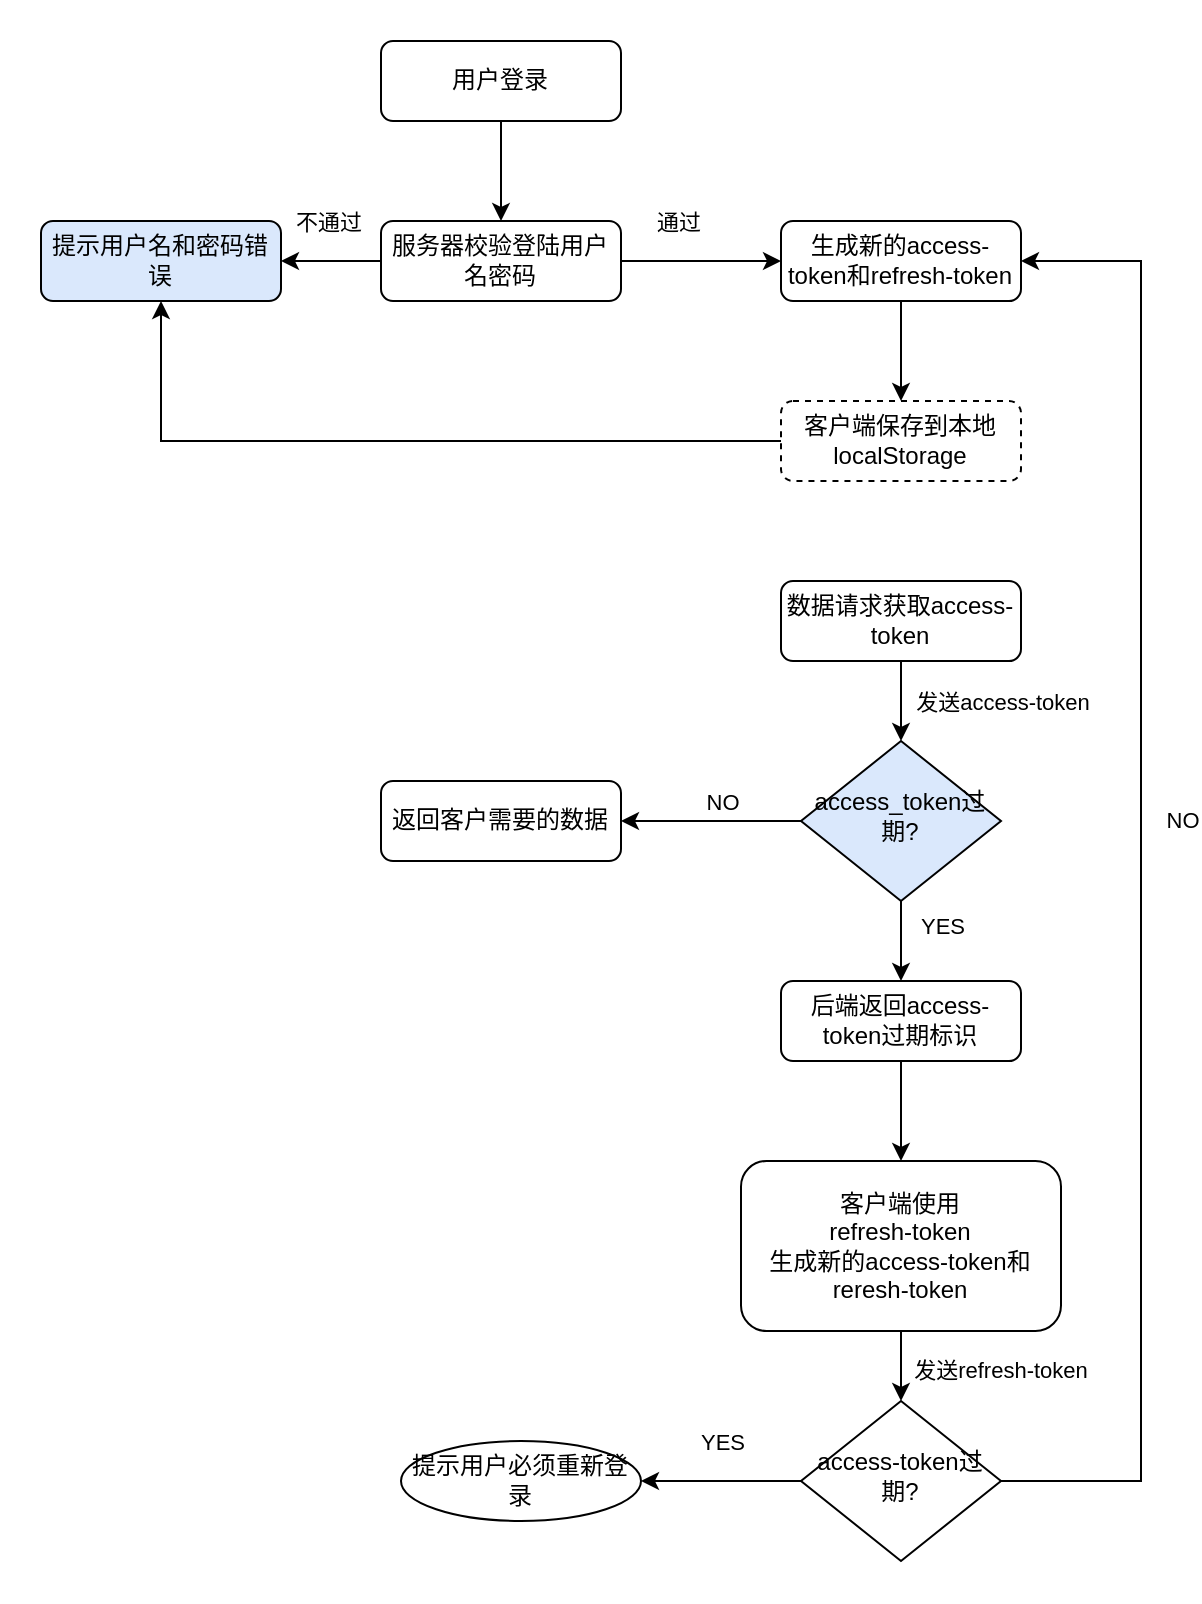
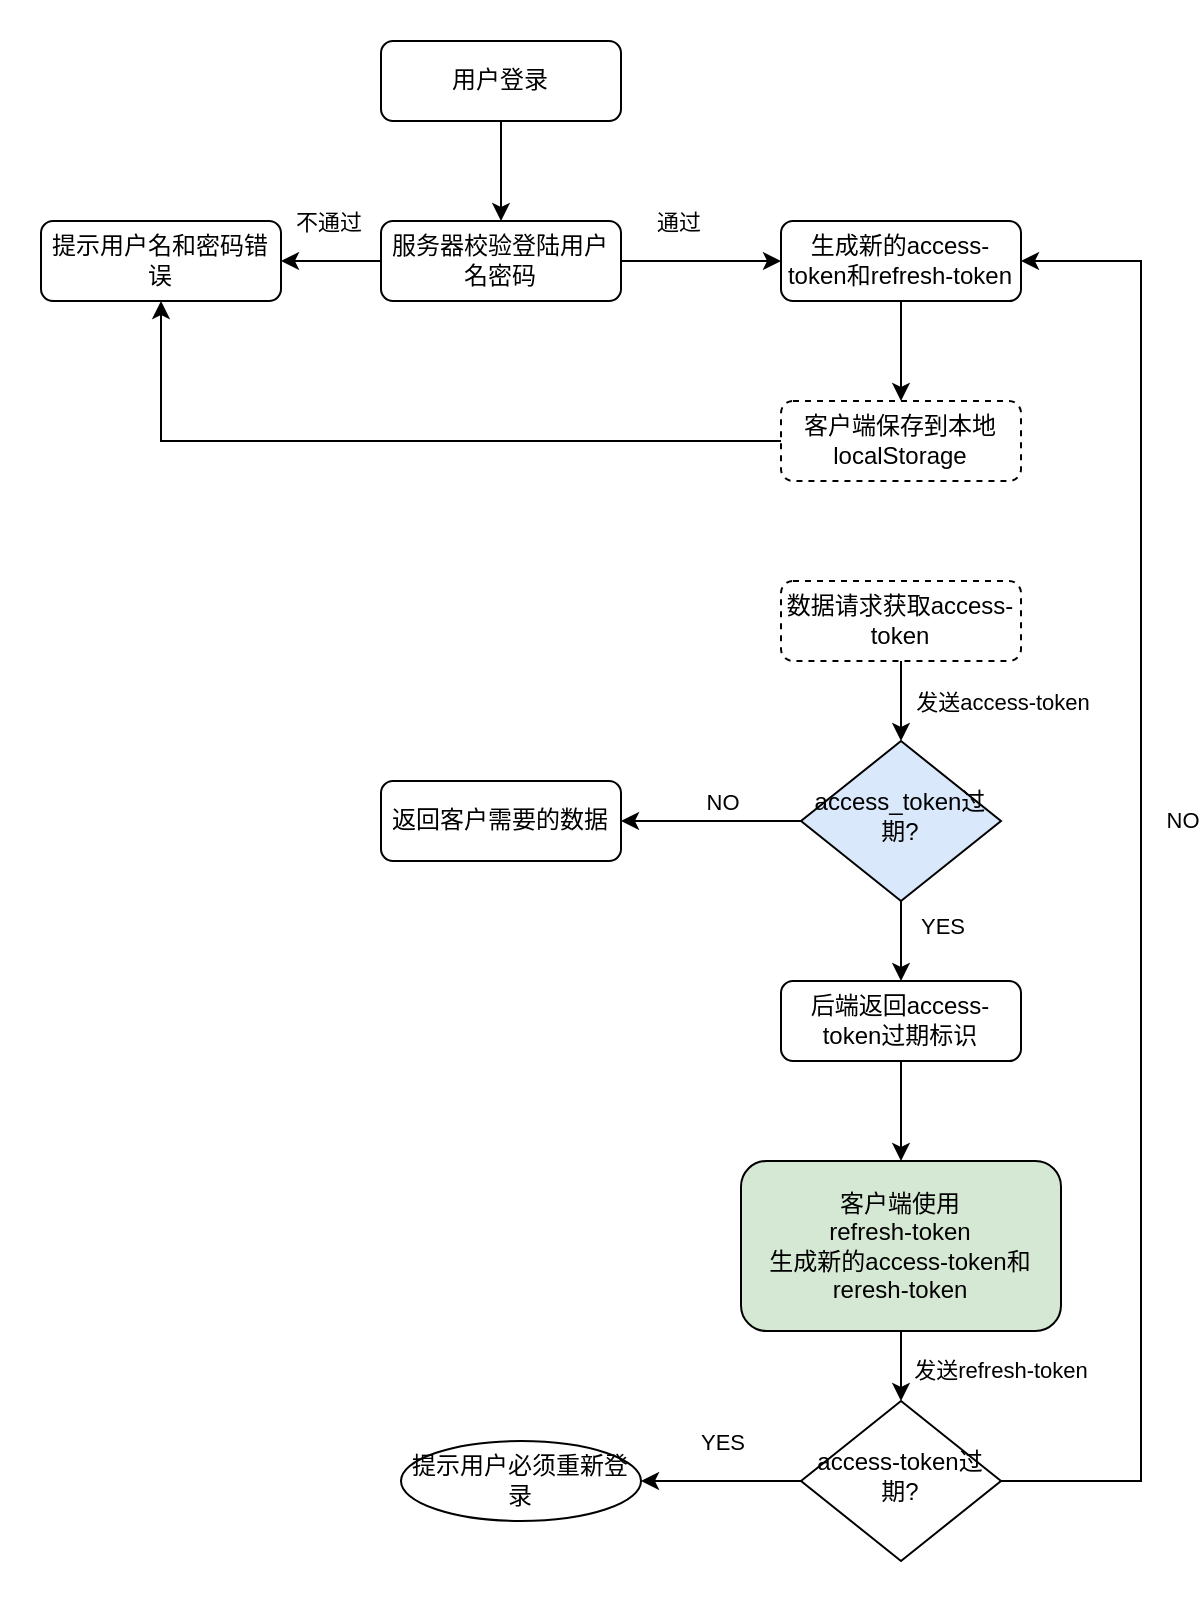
node "提示用户名和密码错误": fillcolor #dae8fc -> #ffffff
node "数据请求获取access-token": style solid -> dashed
node "客户端使用 refresh-token 生成新的access-token和reresh-token": fillcolor #ffffff -> #d5e8d4
